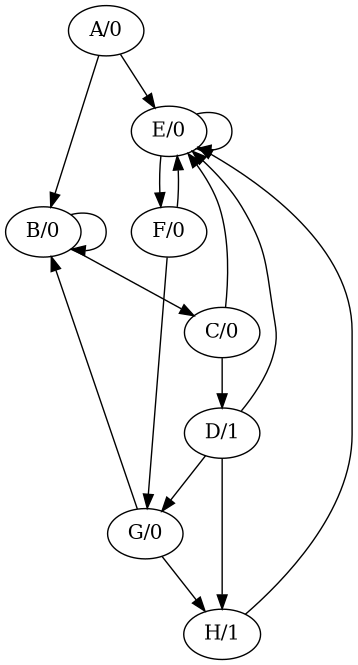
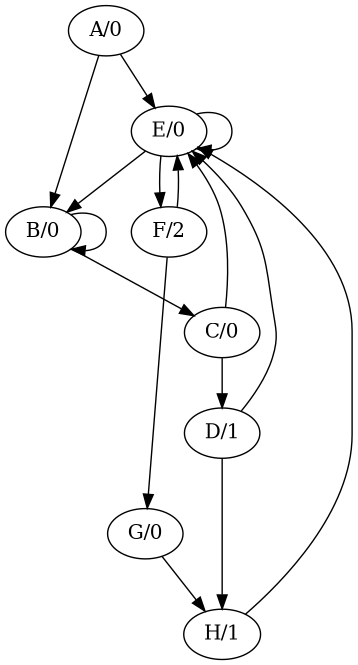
node "F/0": label "F/0" -> "F/2"
edge "G/0" -> "B/0": now "E/0" -> "B/0"
edge "D/1" -> "G/0": removed
